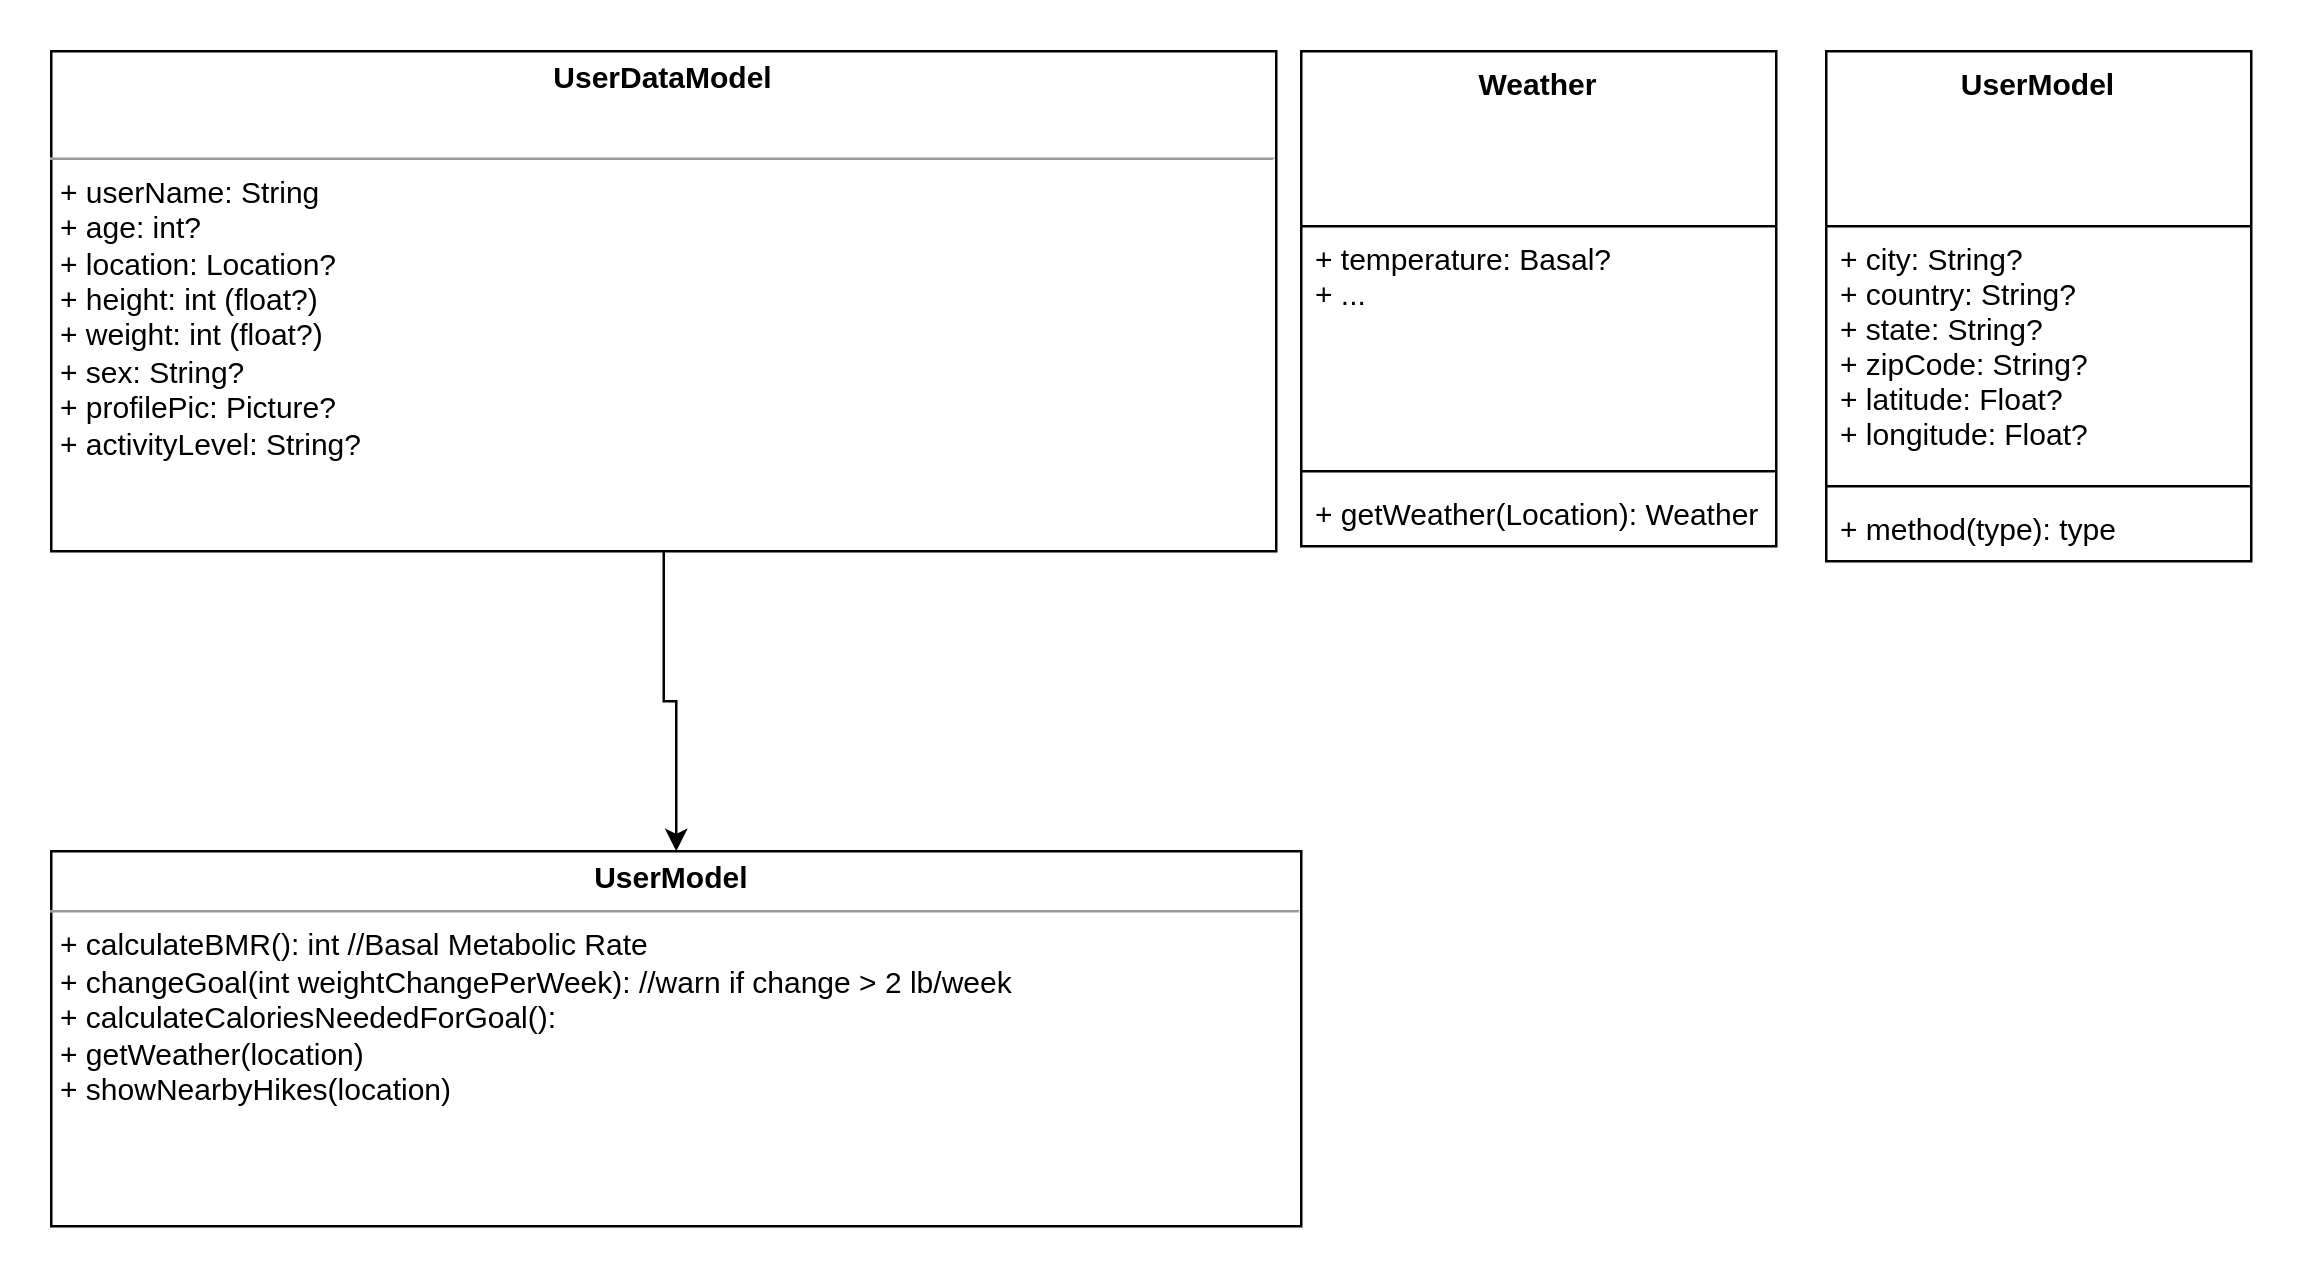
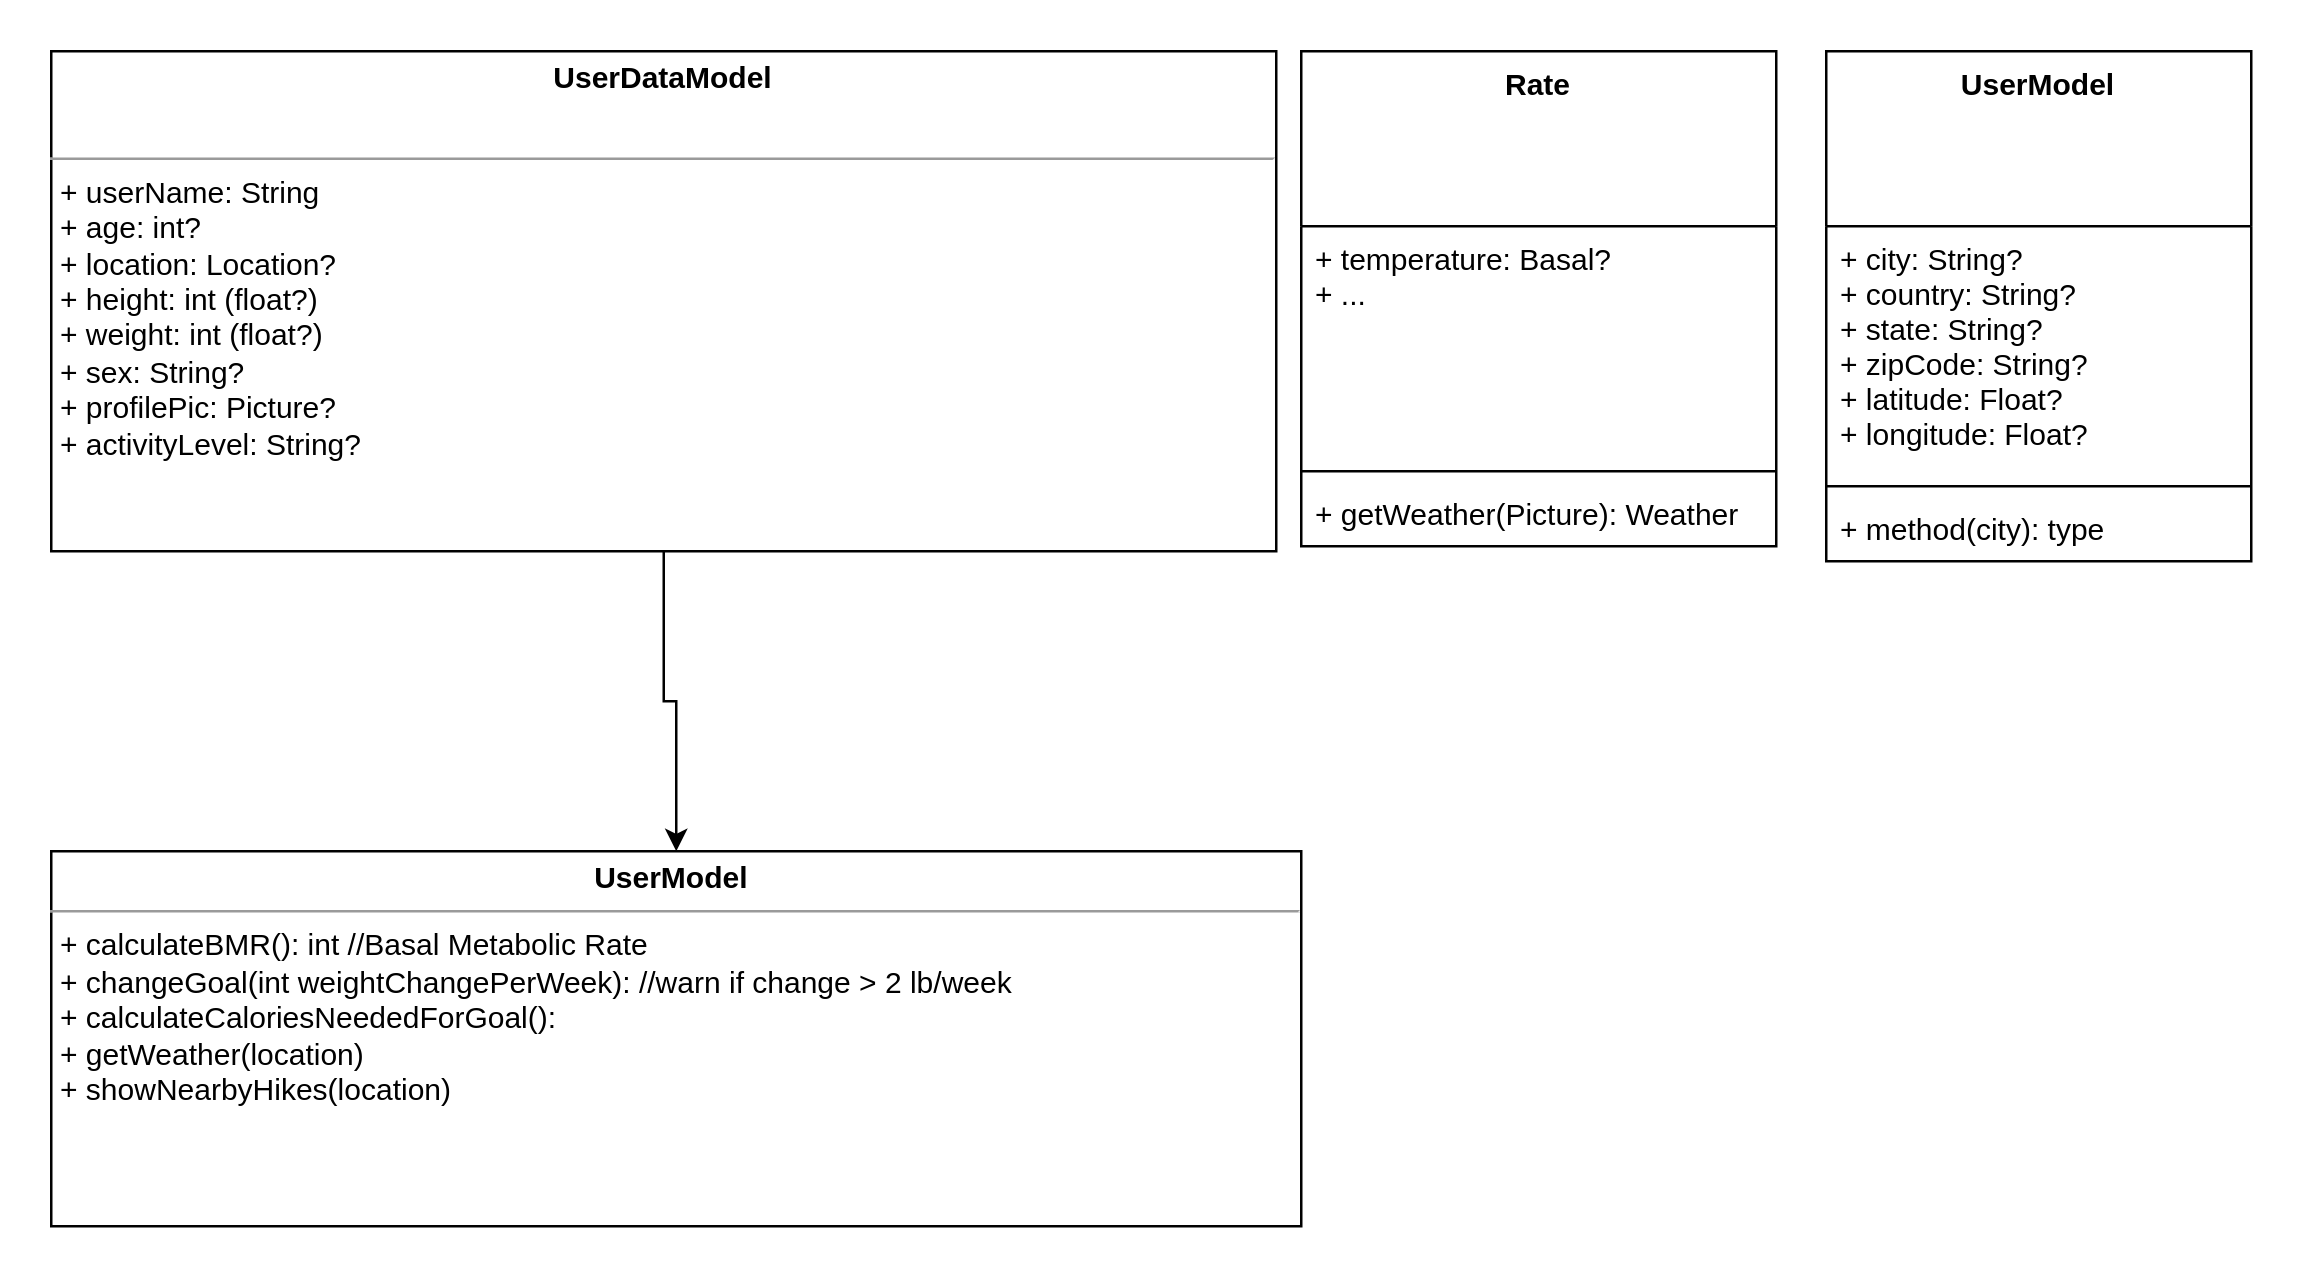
node "Weather": label "Weather" -> "Rate"
node "+ getWeather(Location): Weather": label "+ getWeather(Location): Weather" -> "+ getWeather(Picture): Weather"
node "+ method(type): type": label "+ method(type): type" -> "+ method(city): type"
